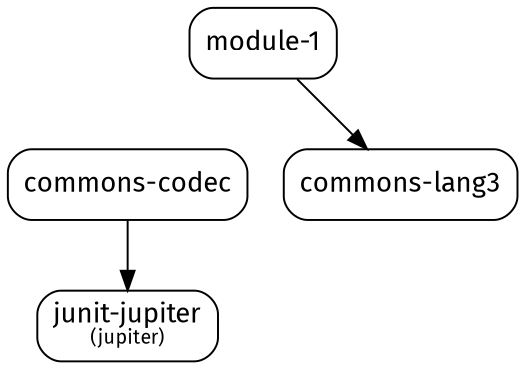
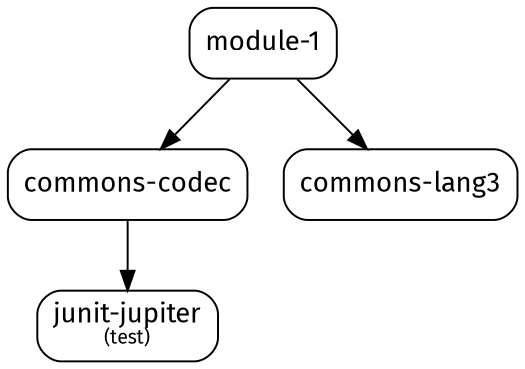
edge "module-1" -> "commons-codec": added
node "junit-jupiter": text "(jupiter)" -> "(test)"
